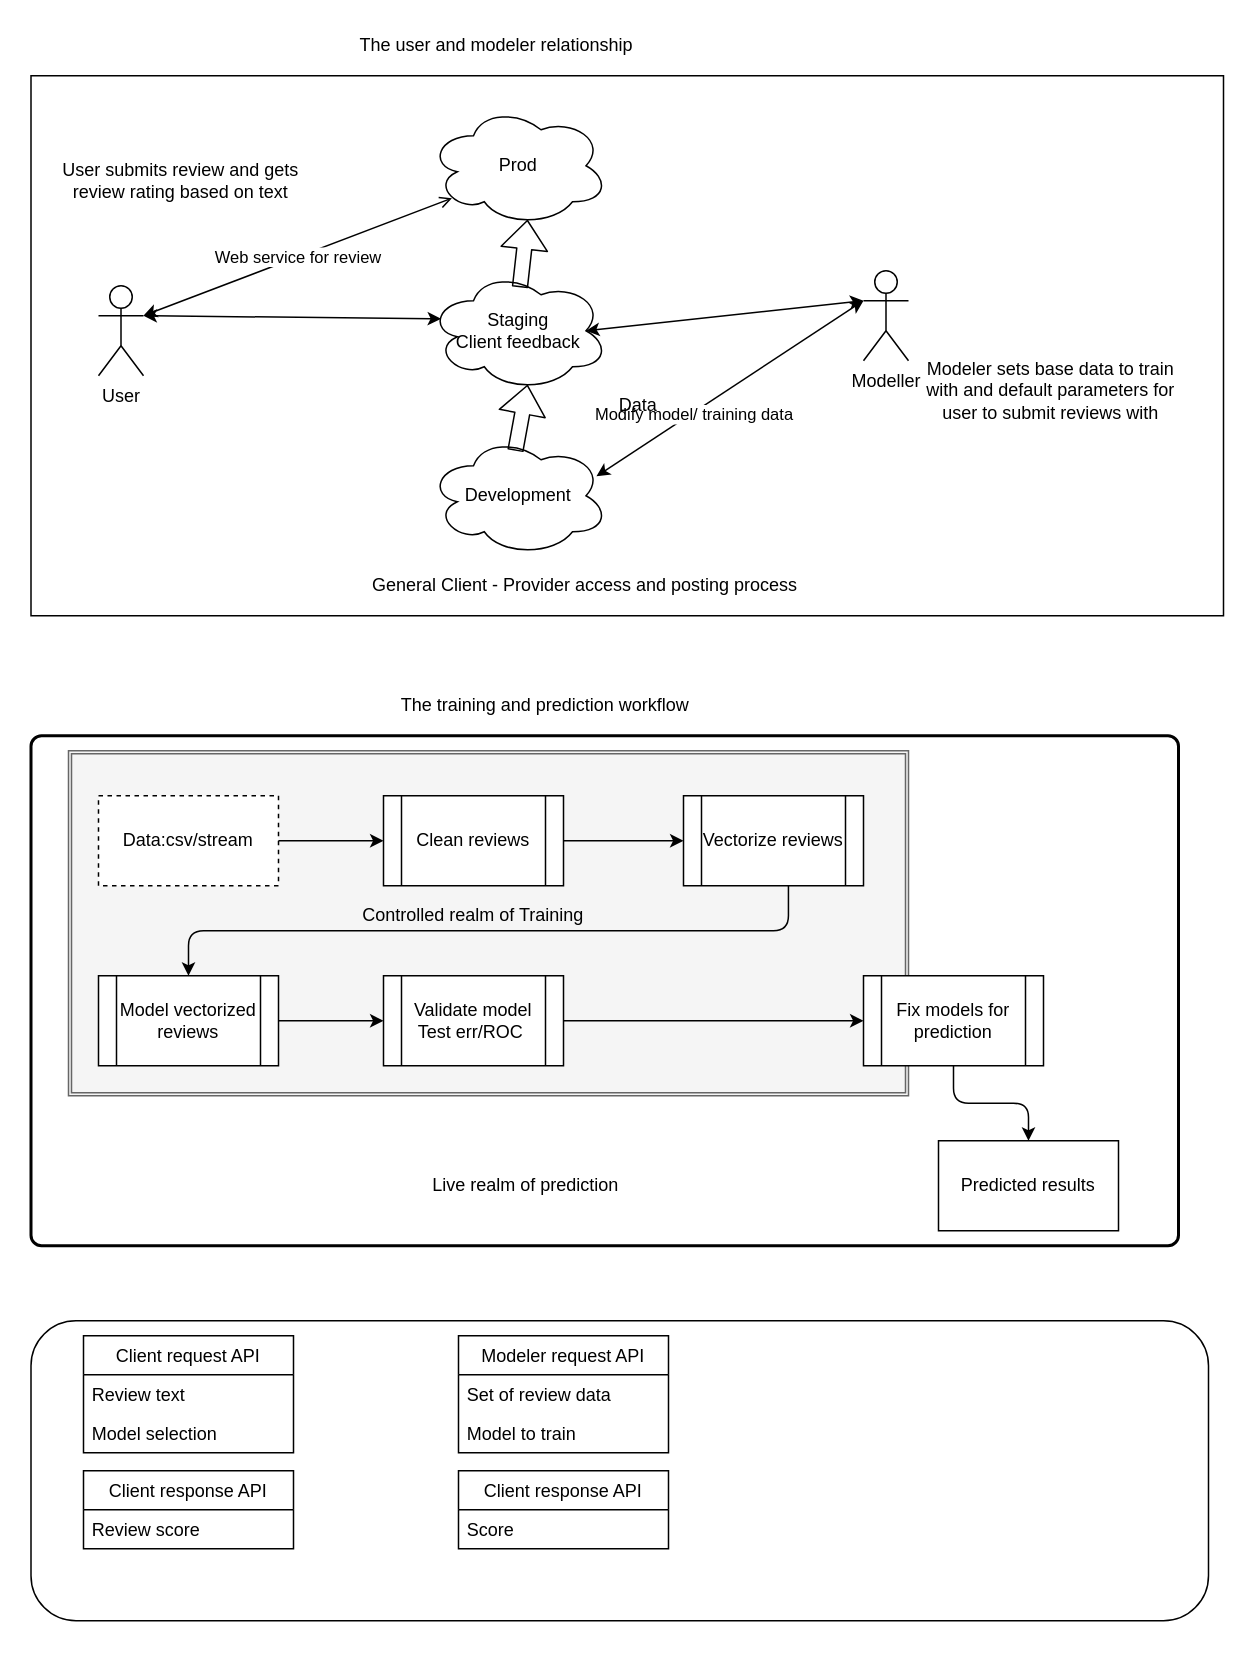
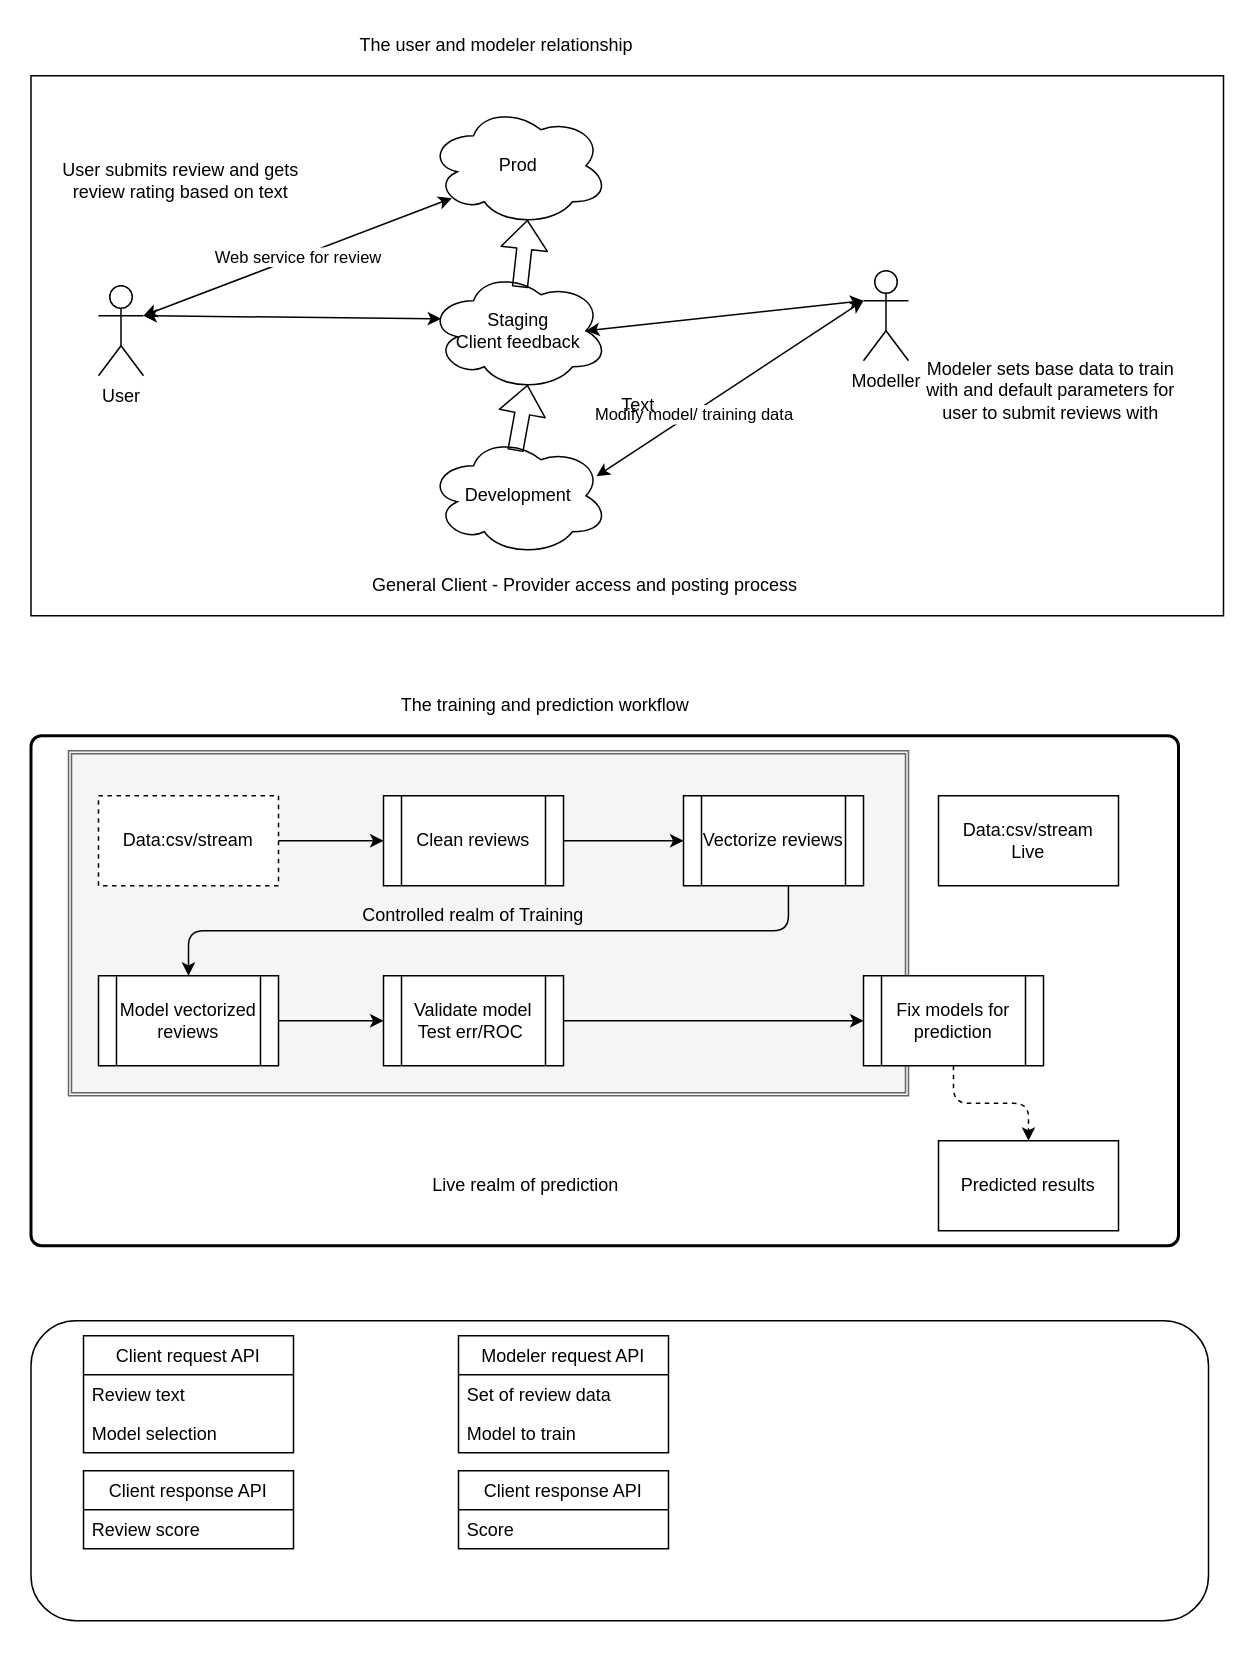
edge "Prod" -- "User": arrowhead open -> classic
node "Data": label "Data" -> "Text"
node "Data:csv/stream Live": added
edge "Fix models for prediction" -> "Predicted results": style solid -> dashed
